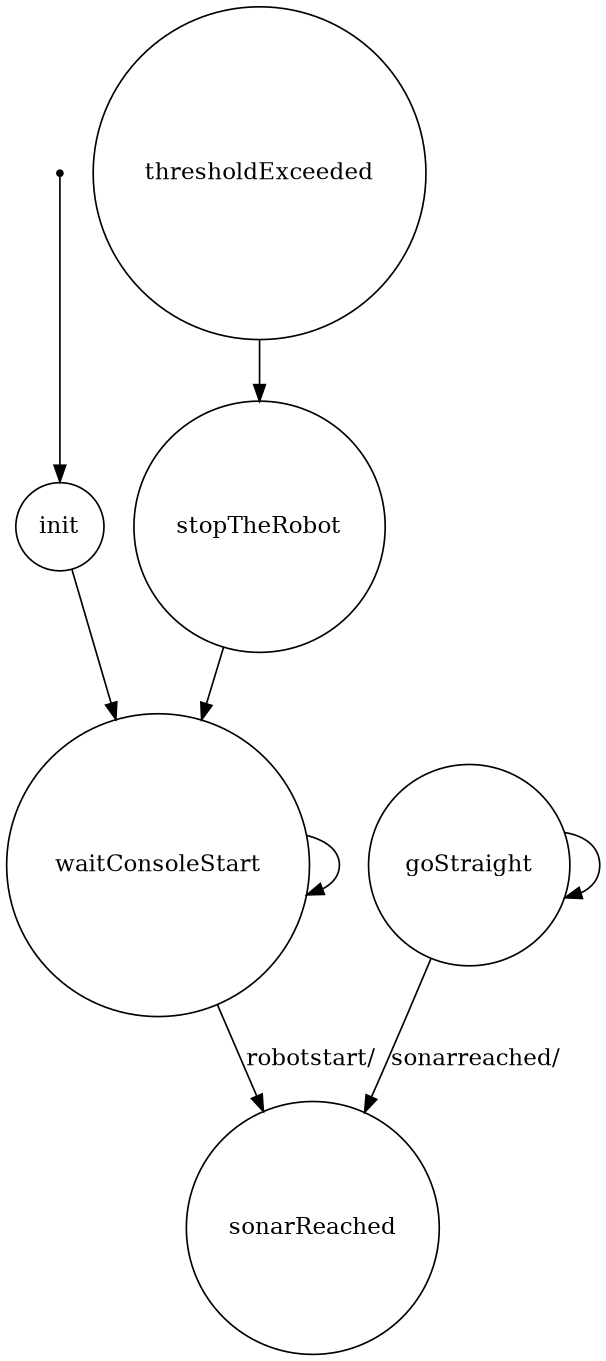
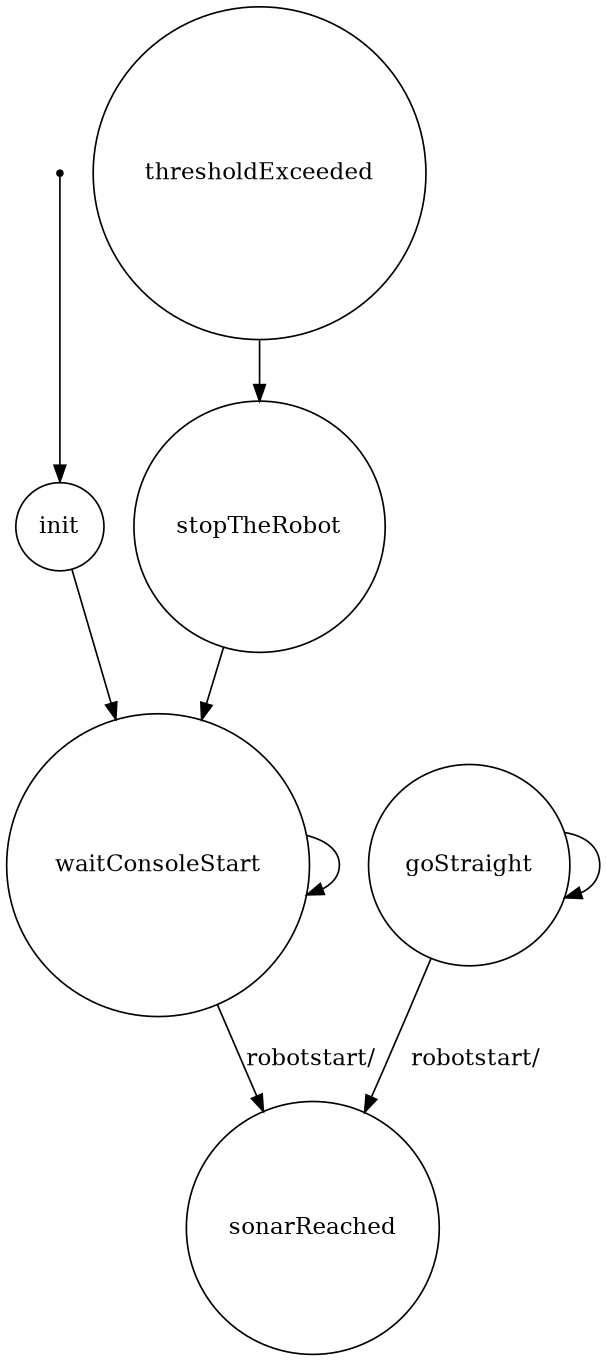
edge "goStraight" -> "sonarReached": label "sonarreached/" -> "robotstart/"
